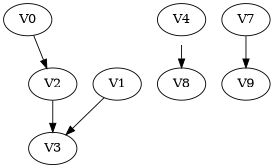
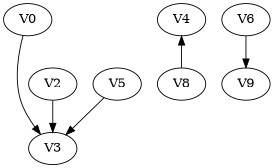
node "V7": label "V7" -> "V6"
edge "V0" -> "V2": now "V0" -> "V3"
edge "V4" -> "V8": reversed
node "V1": label "V1" -> "V5"
